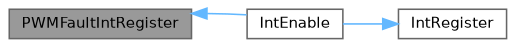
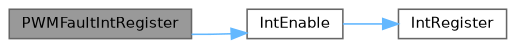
edge "IntEnable" -> "PWMFaultIntRegister": reversed
